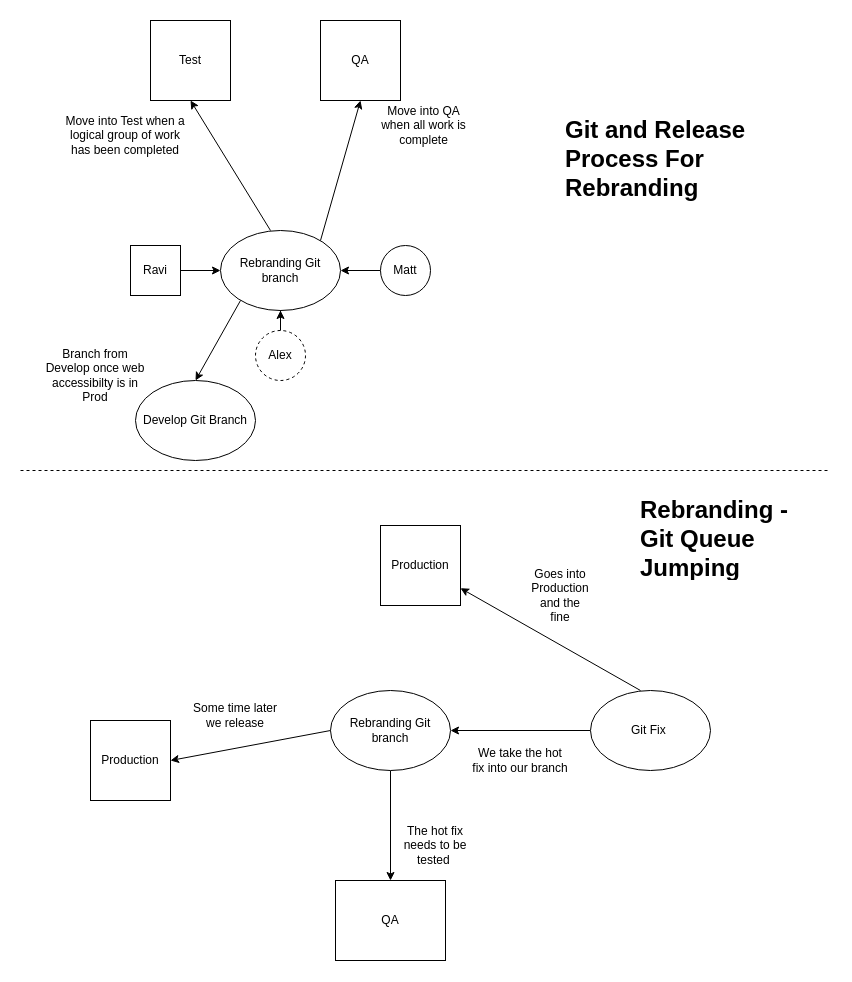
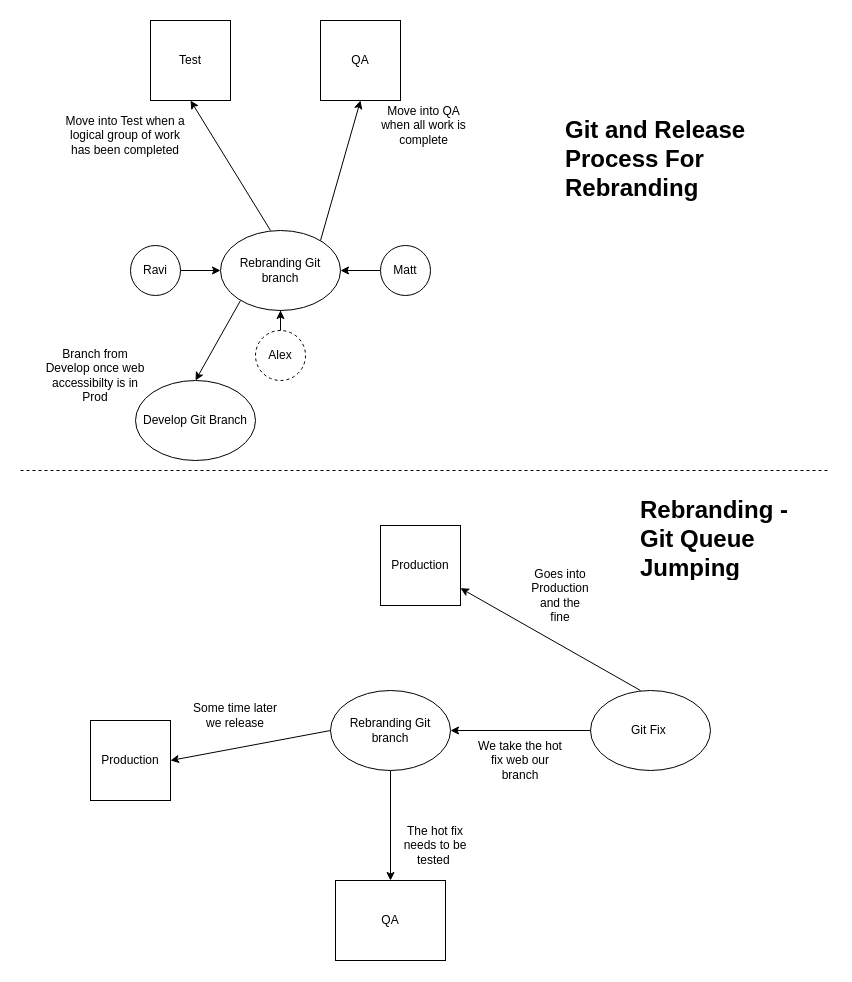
node "Ravi": shape rectangle -> ellipse
node "We take the hot fix into our branch": label "We take the hot fix into our branch" -> "We take the hot fix web our branch"
